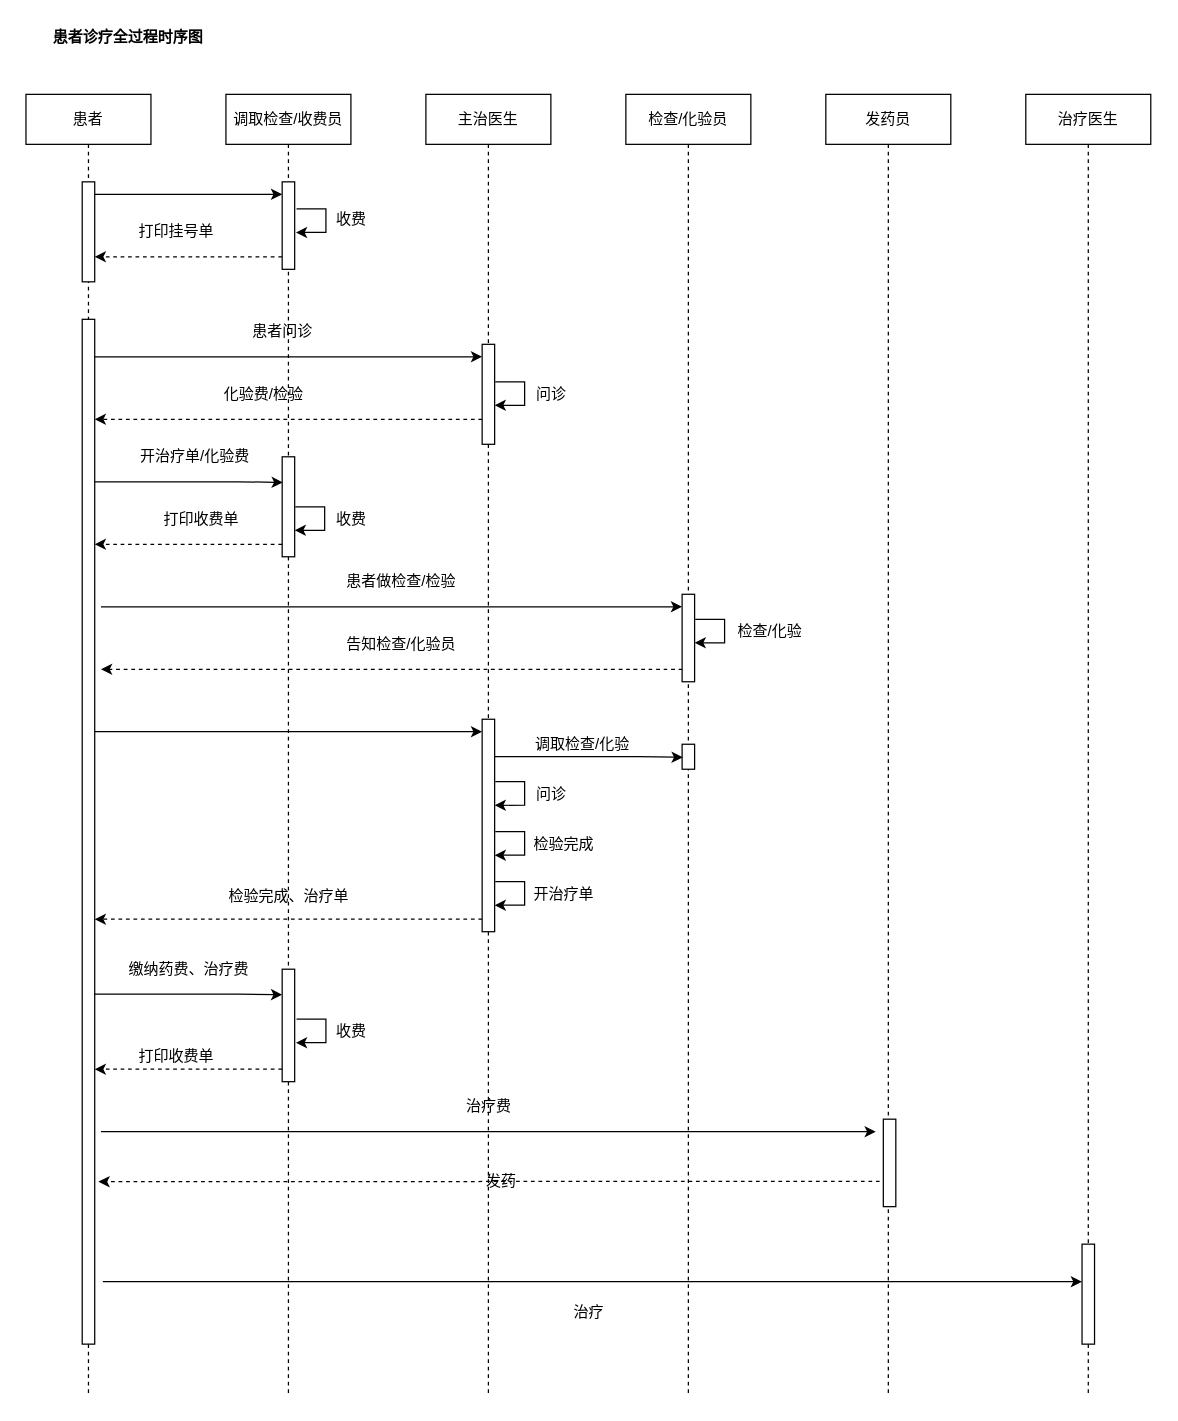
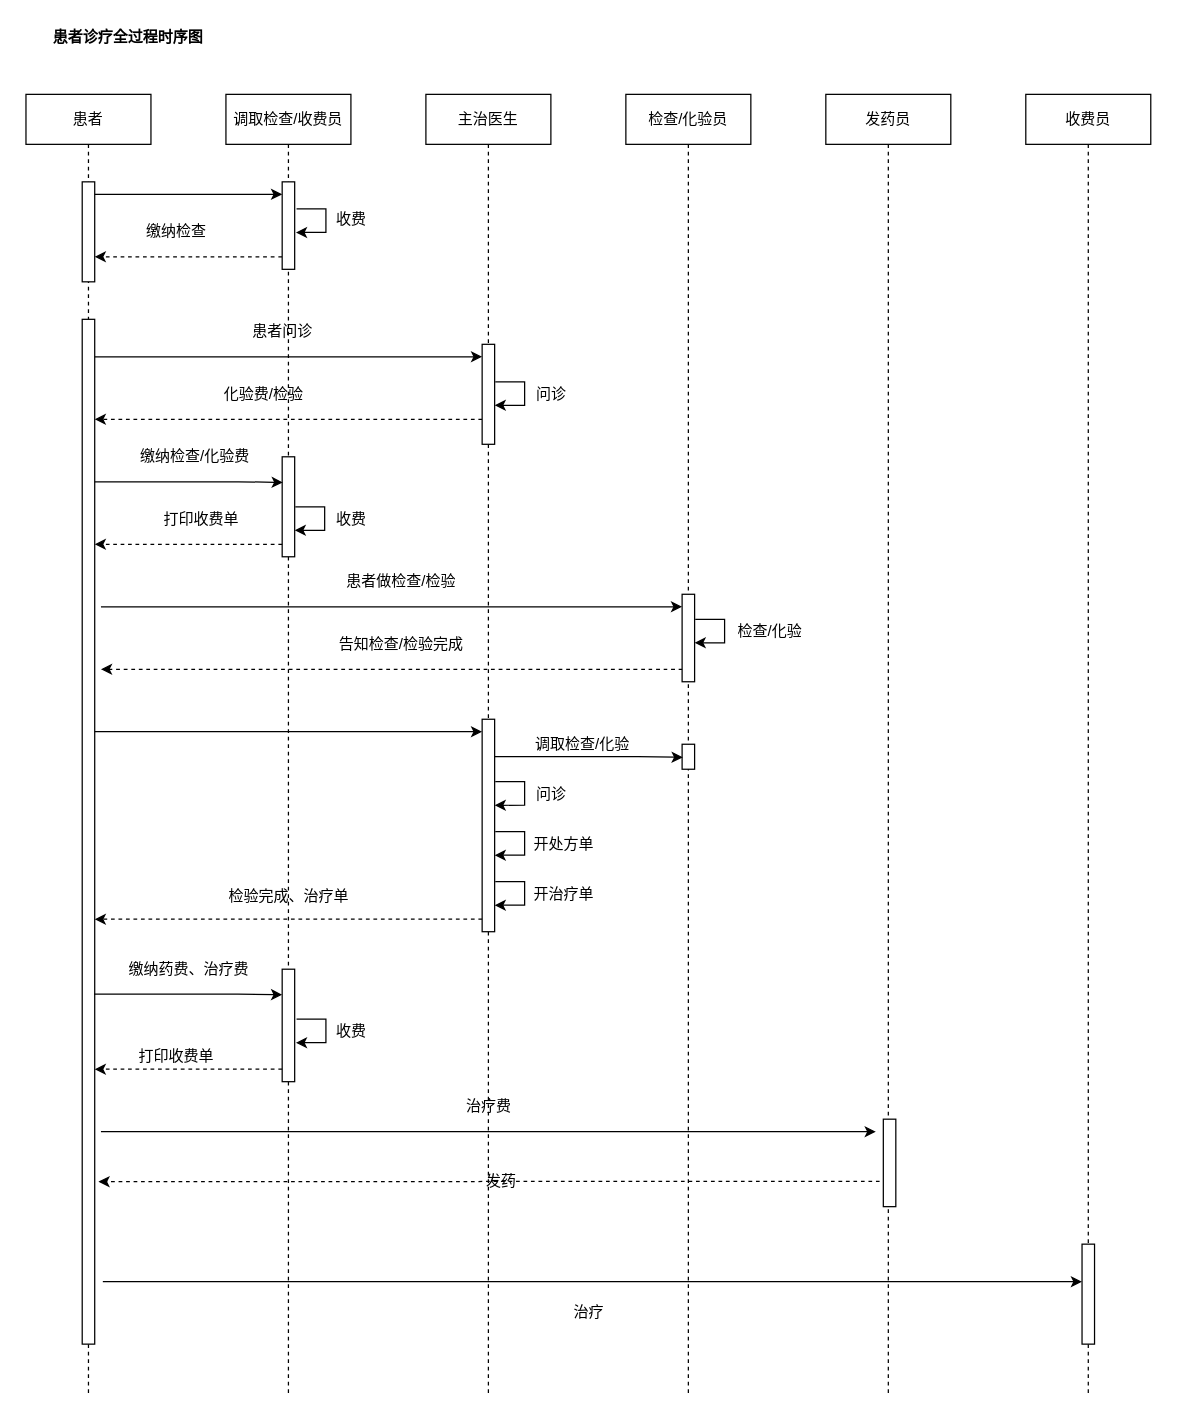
node "治疗医生": label "治疗医生" -> "收费员"
node "打印挂号单": label "打印挂号单" -> "缴纳检查"
node "开治疗单/化验费": label "开治疗单/化验费" -> "缴纳检查/化验费"
node "告知检查/化验员": label "告知检查/化验员" -> "告知检查/检验完成"
node "检验完成": label "检验完成" -> "开处方单"
